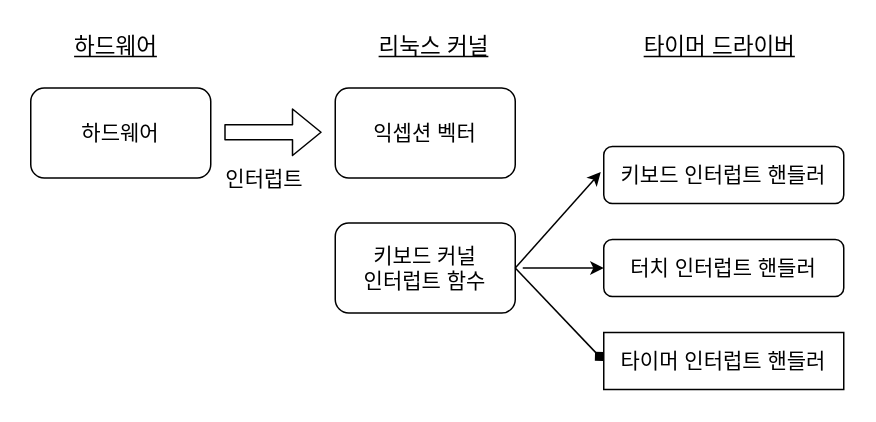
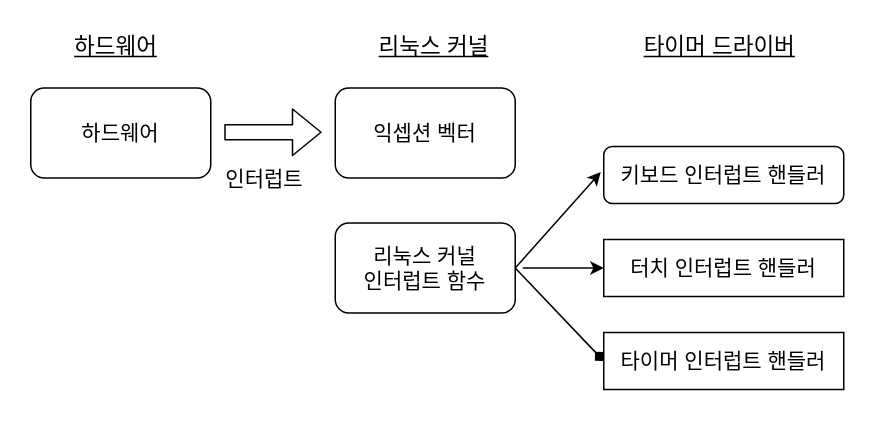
node "키보드 커널 인터럽트 함수": label "키보드 커널 인터럽트 함수" -> "리눅스 커널 인터럽트 함수"
node "터치 인터럽트 핸들러": shape rounded rectangle -> rectangle
